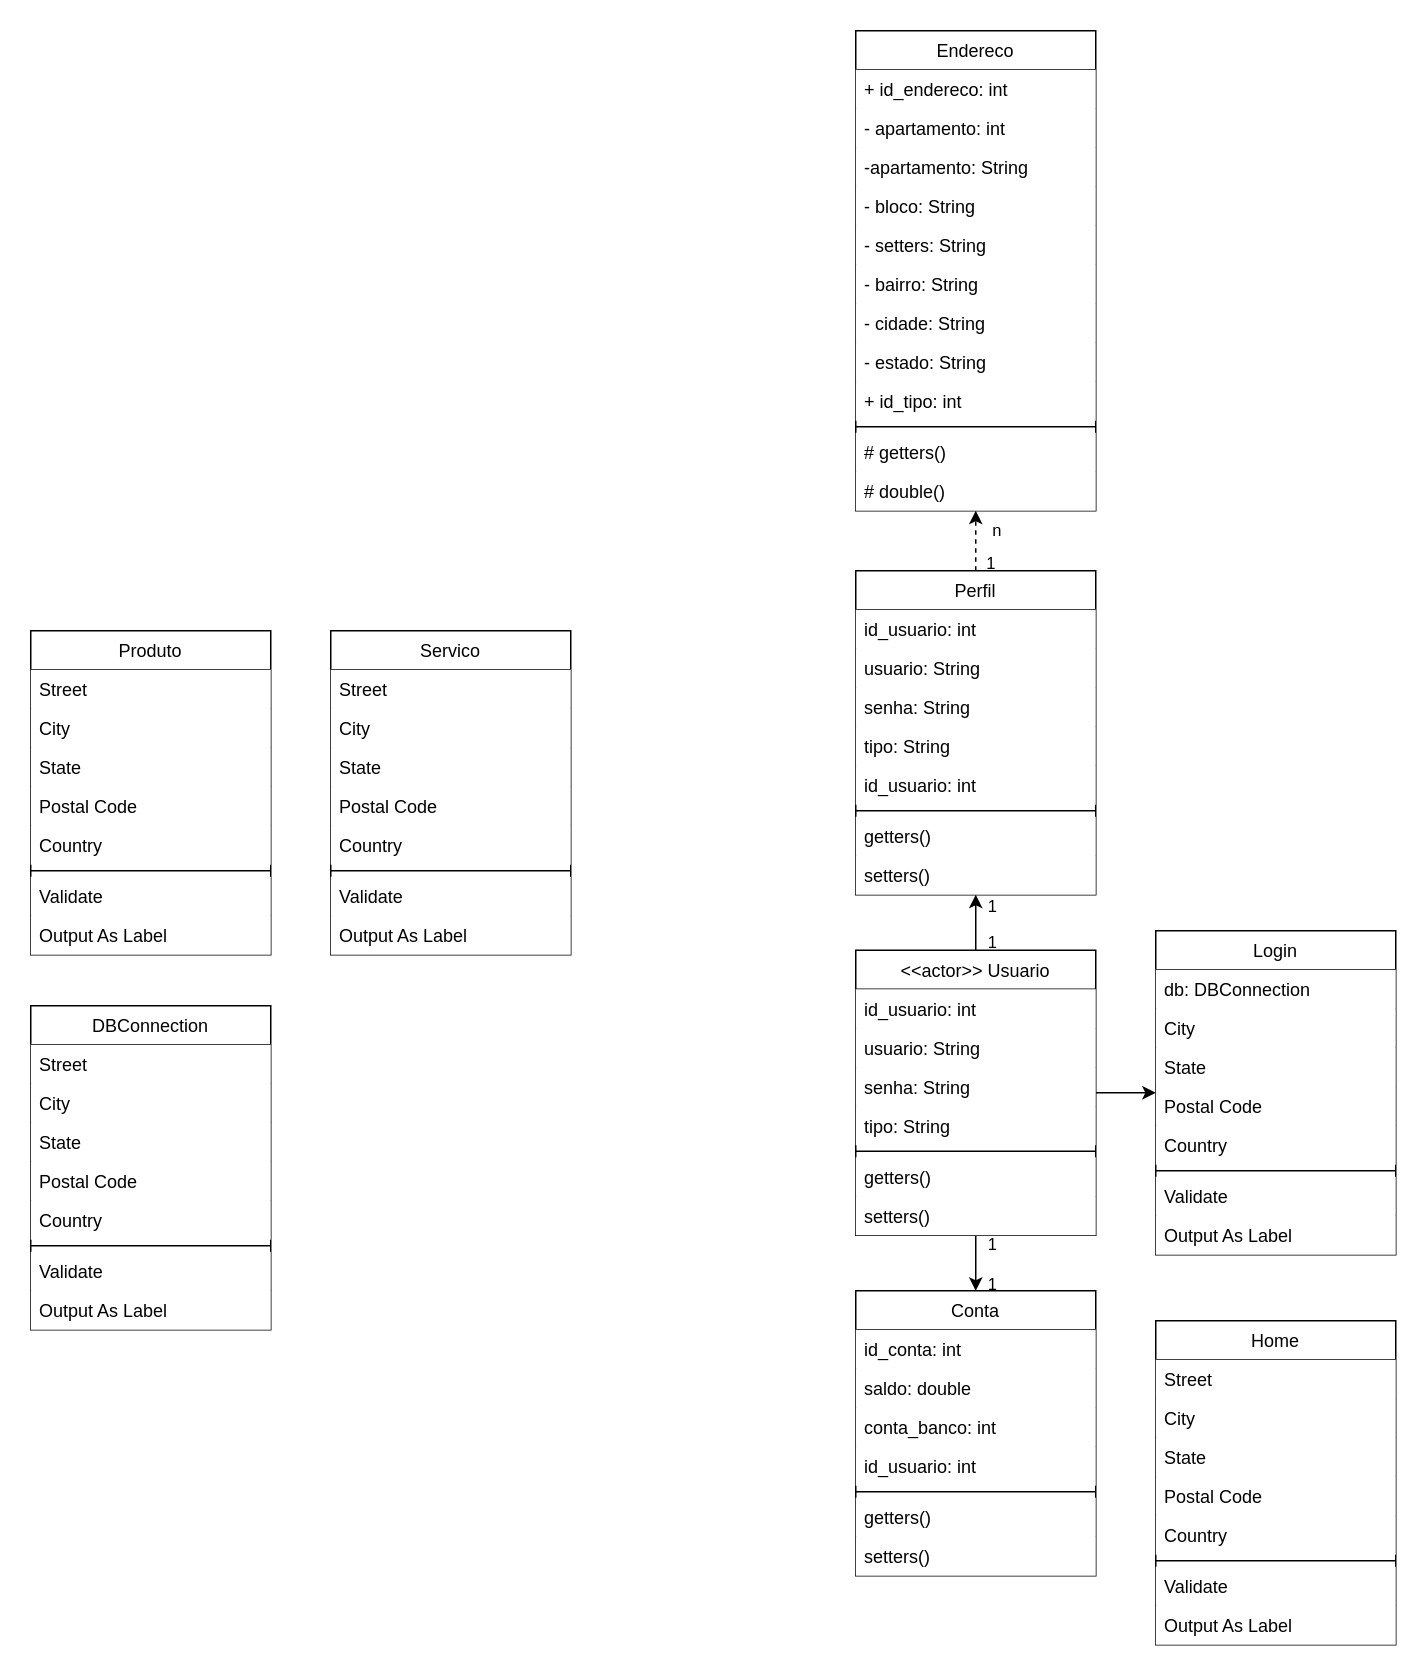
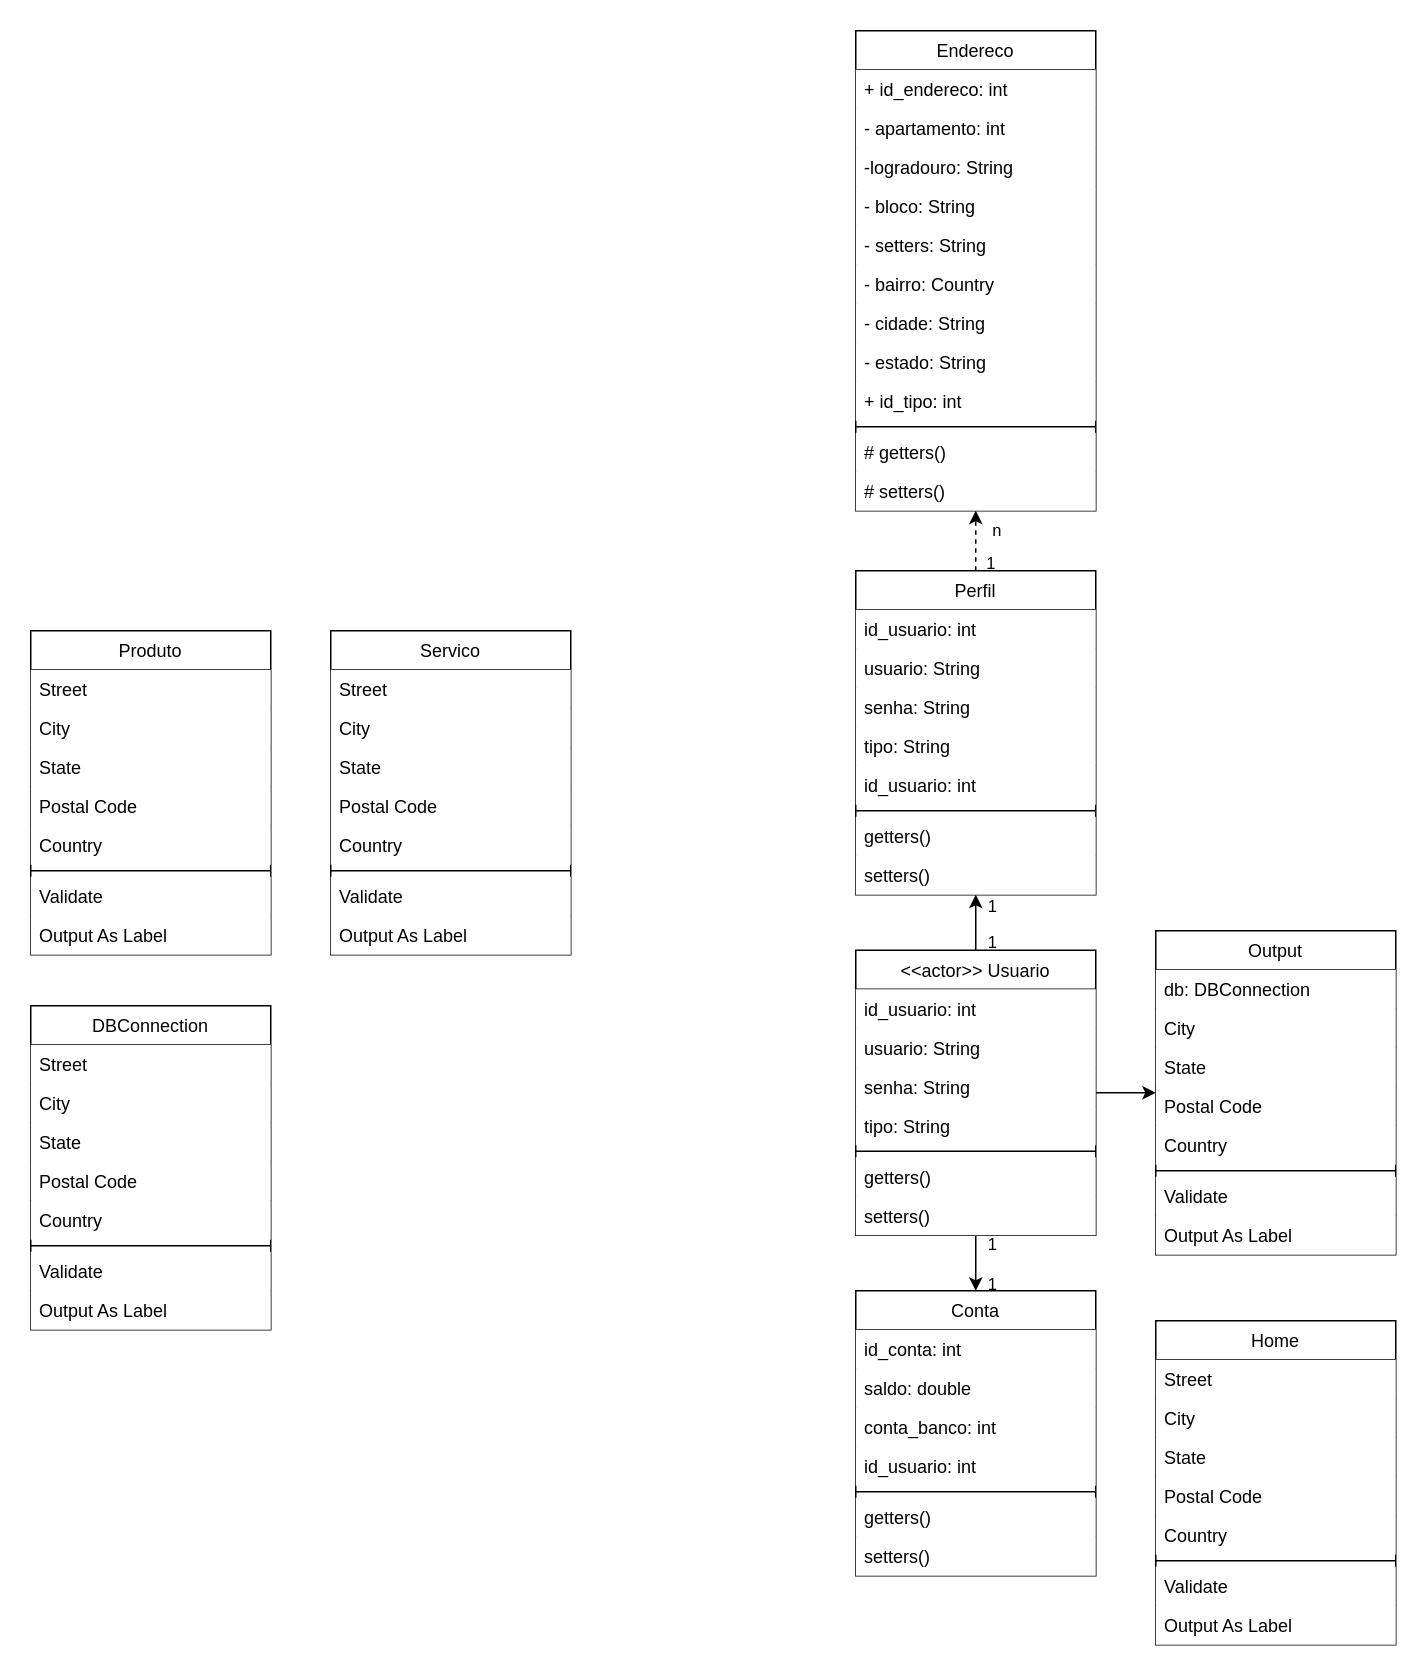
node "-apartamento: String": label "-apartamento: String" -> "-logradouro: String"
node "- bairro: String": label "- bairro: String" -> "- bairro: Country"
node "# double()": label "# double()" -> "# setters()"
node "Login": label "Login" -> "Output"
